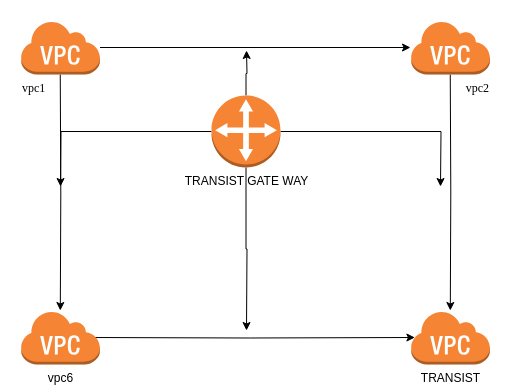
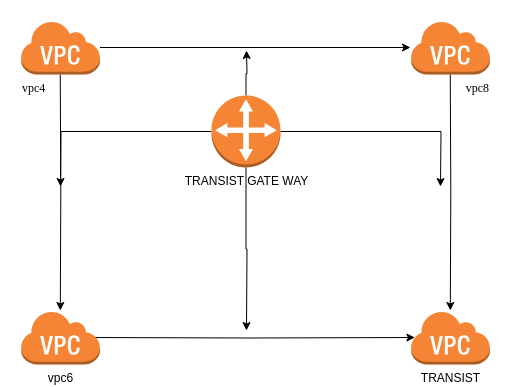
node "vpc1": label "vpc1" -> "vpc4"
node "vpc2": label "vpc2" -> "vpc8"
